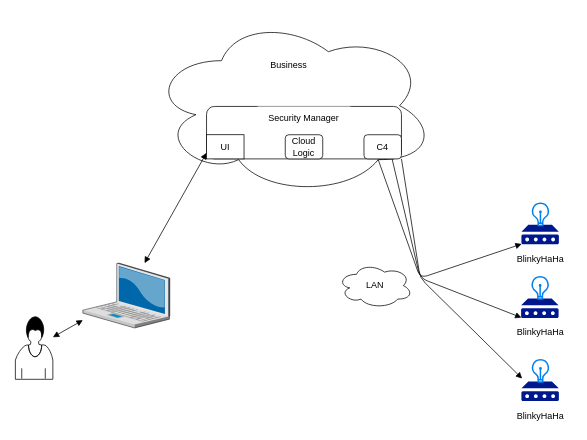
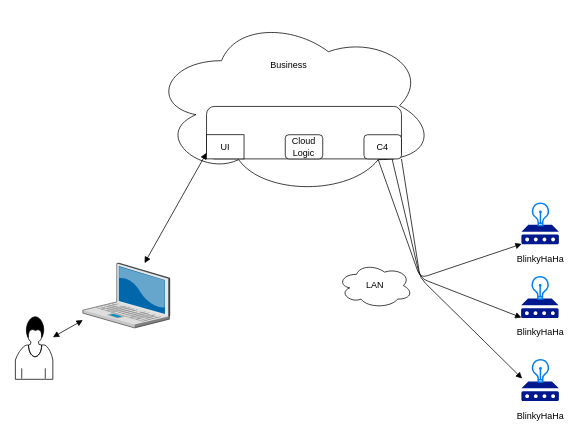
node "Security Manager": removed
